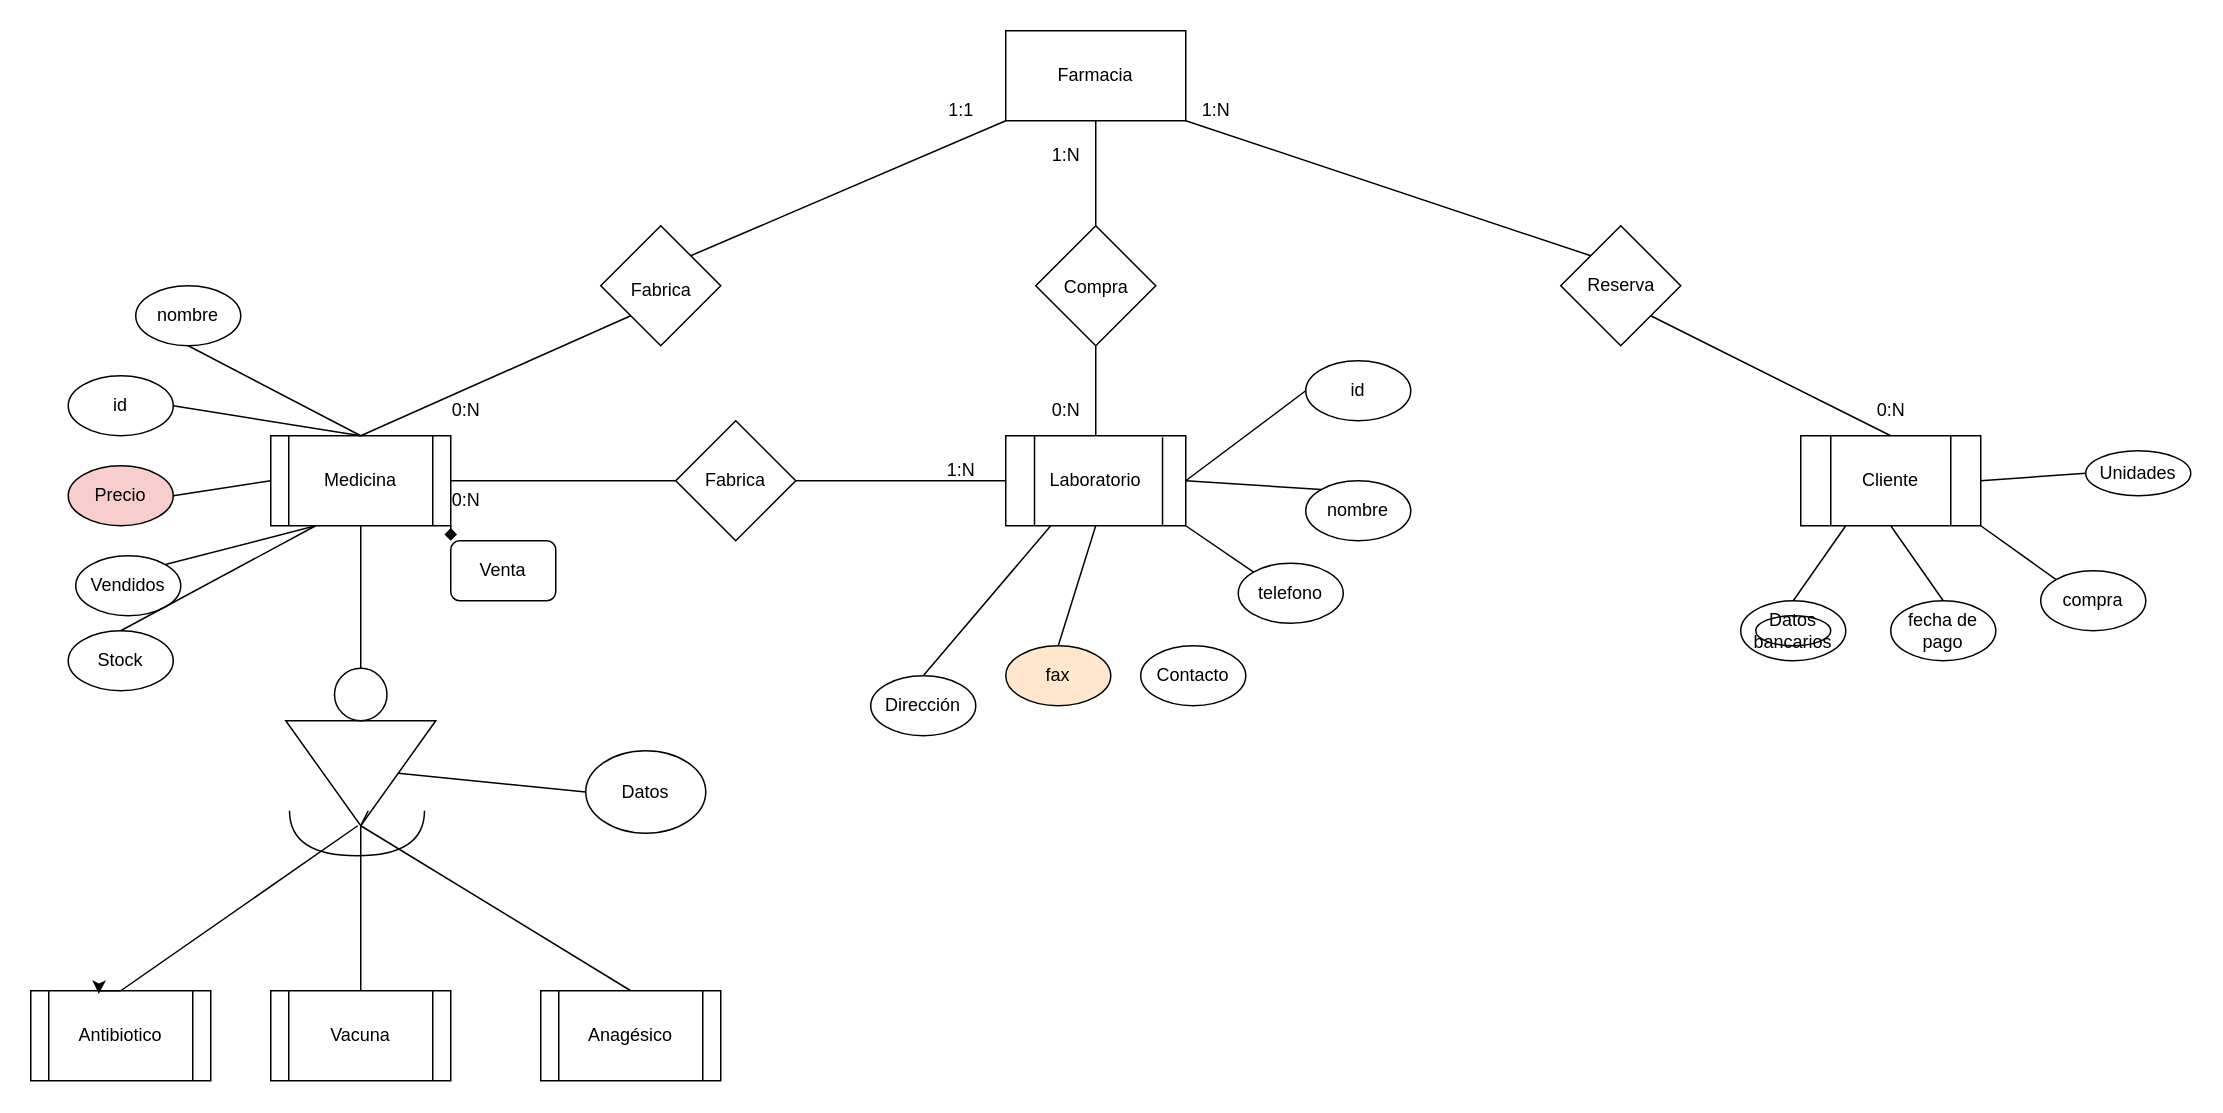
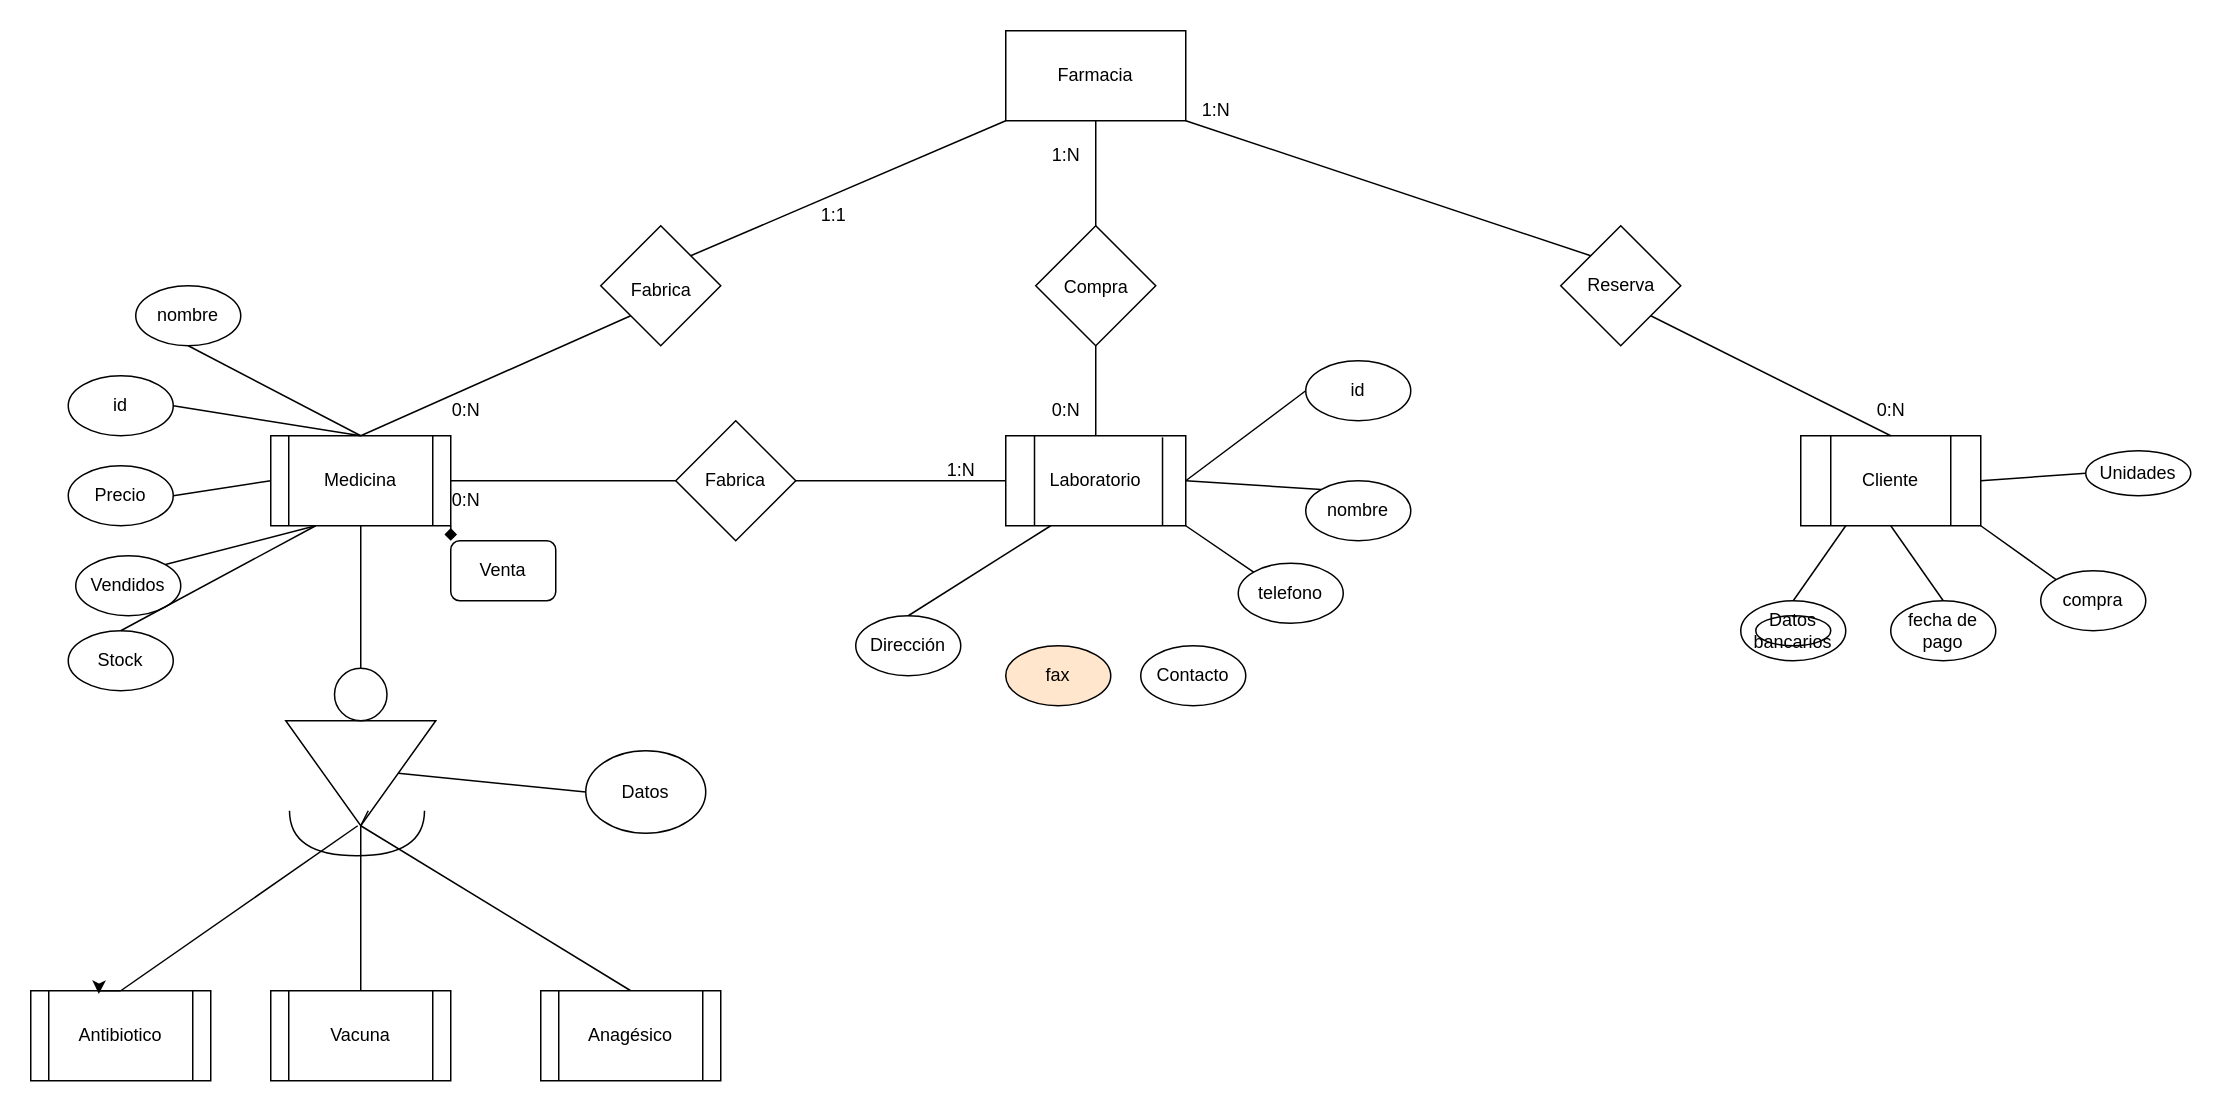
node "1:1": moved (961, 121) -> (833, 226)
node "Precio": fillcolor #f8cecc -> #ffffff
edge "Laboratorio" -- "fax": removed
node "Dirección": moved (923, 706) -> (908, 646)
